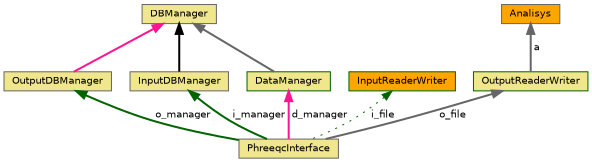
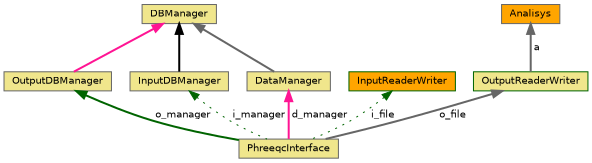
node "DataManager": color darkgreen -> gray40
edge "PhreeqcInterface" -> "InputDBManager": style bold -> dotted
